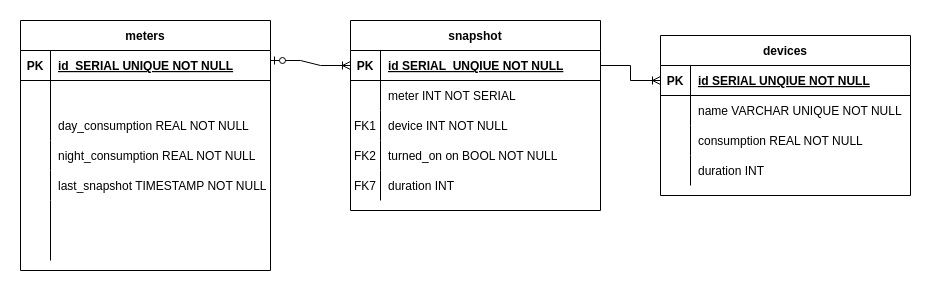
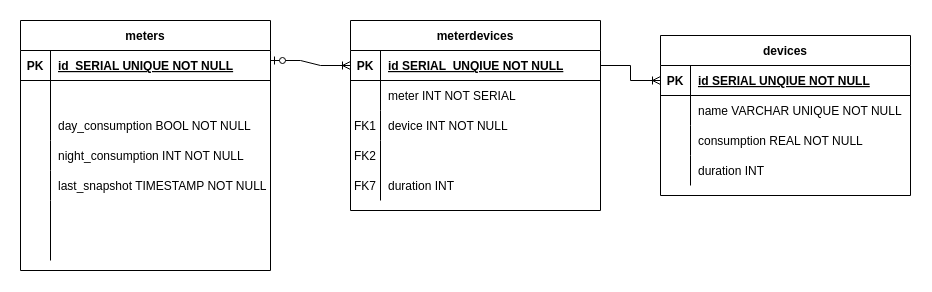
node "snapshot": label "snapshot" -> "meterdevices"
node "day_consumption REAL NOT NULL": label "day_consumption REAL NOT NULL" -> "day_consumption BOOL NOT NULL"
node "night_consumption REAL NOT NULL": label "night_consumption REAL NOT NULL" -> "night_consumption INT NOT NULL"
node "turned_on on BOOL NOT NULL": removed
